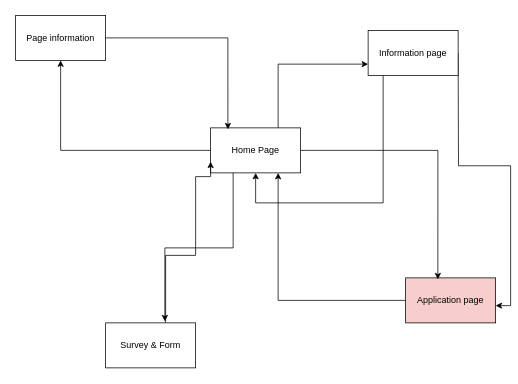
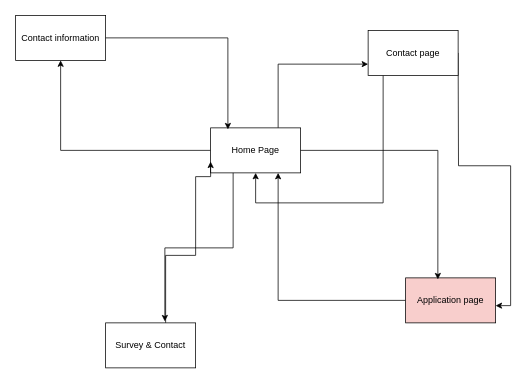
node "Page information": label "Page information" -> "Contact information"
node "Information page": label "Information page" -> "Contact page"
node "Survey & Form": label "Survey & Form" -> "Survey & Contact"
